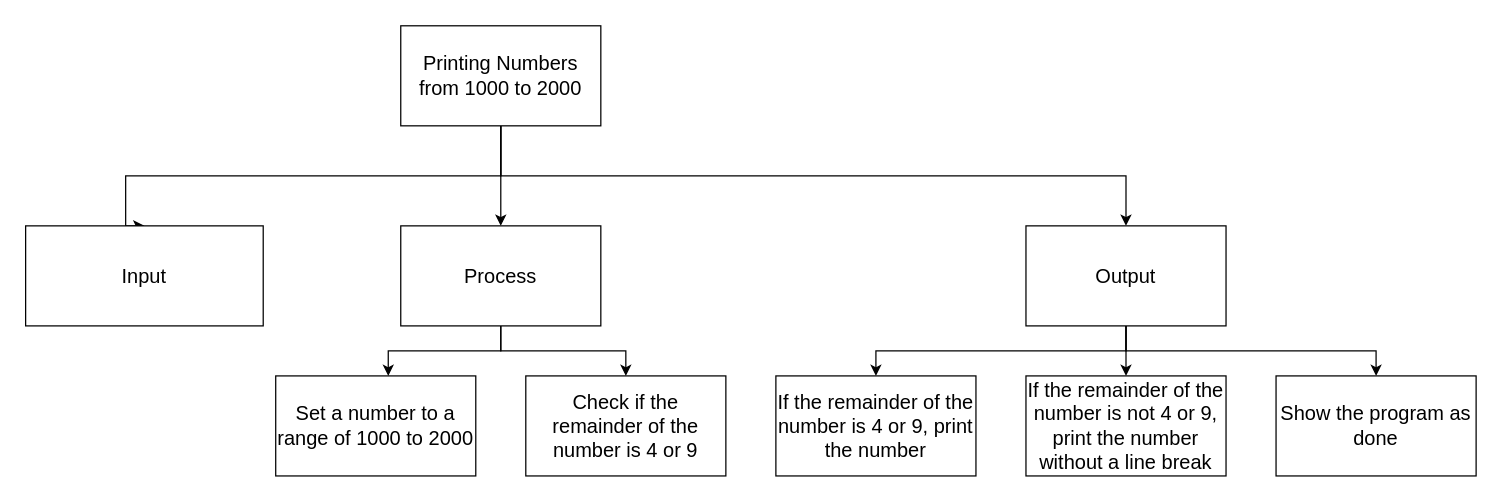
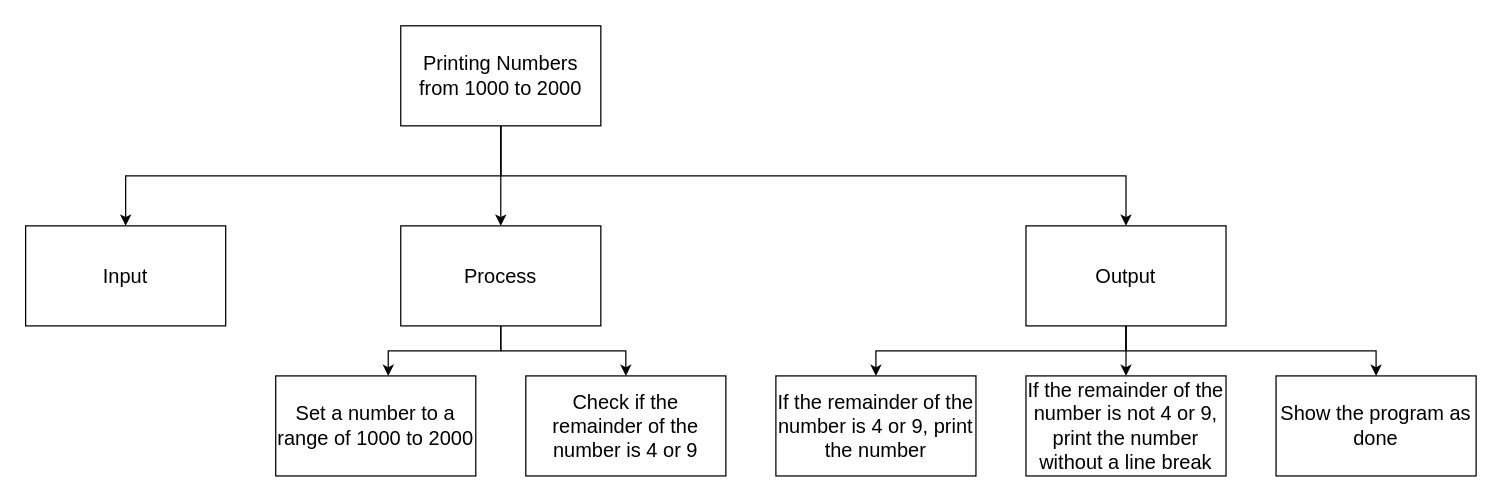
node "Input": size 238x100 -> 200x100
